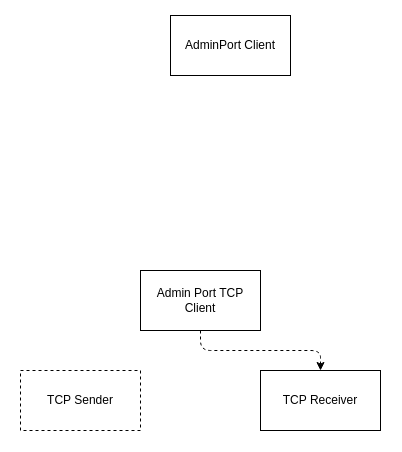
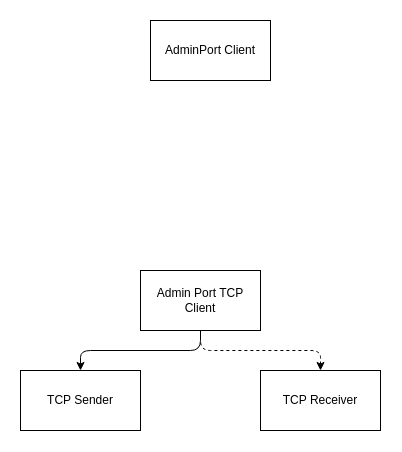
node "AdminPort Client": moved (231, 46) -> (211, 51)
edge "Admin Port TCP Client" -> "TCP Sender": added
node "TCP Sender": style dashed -> solid
